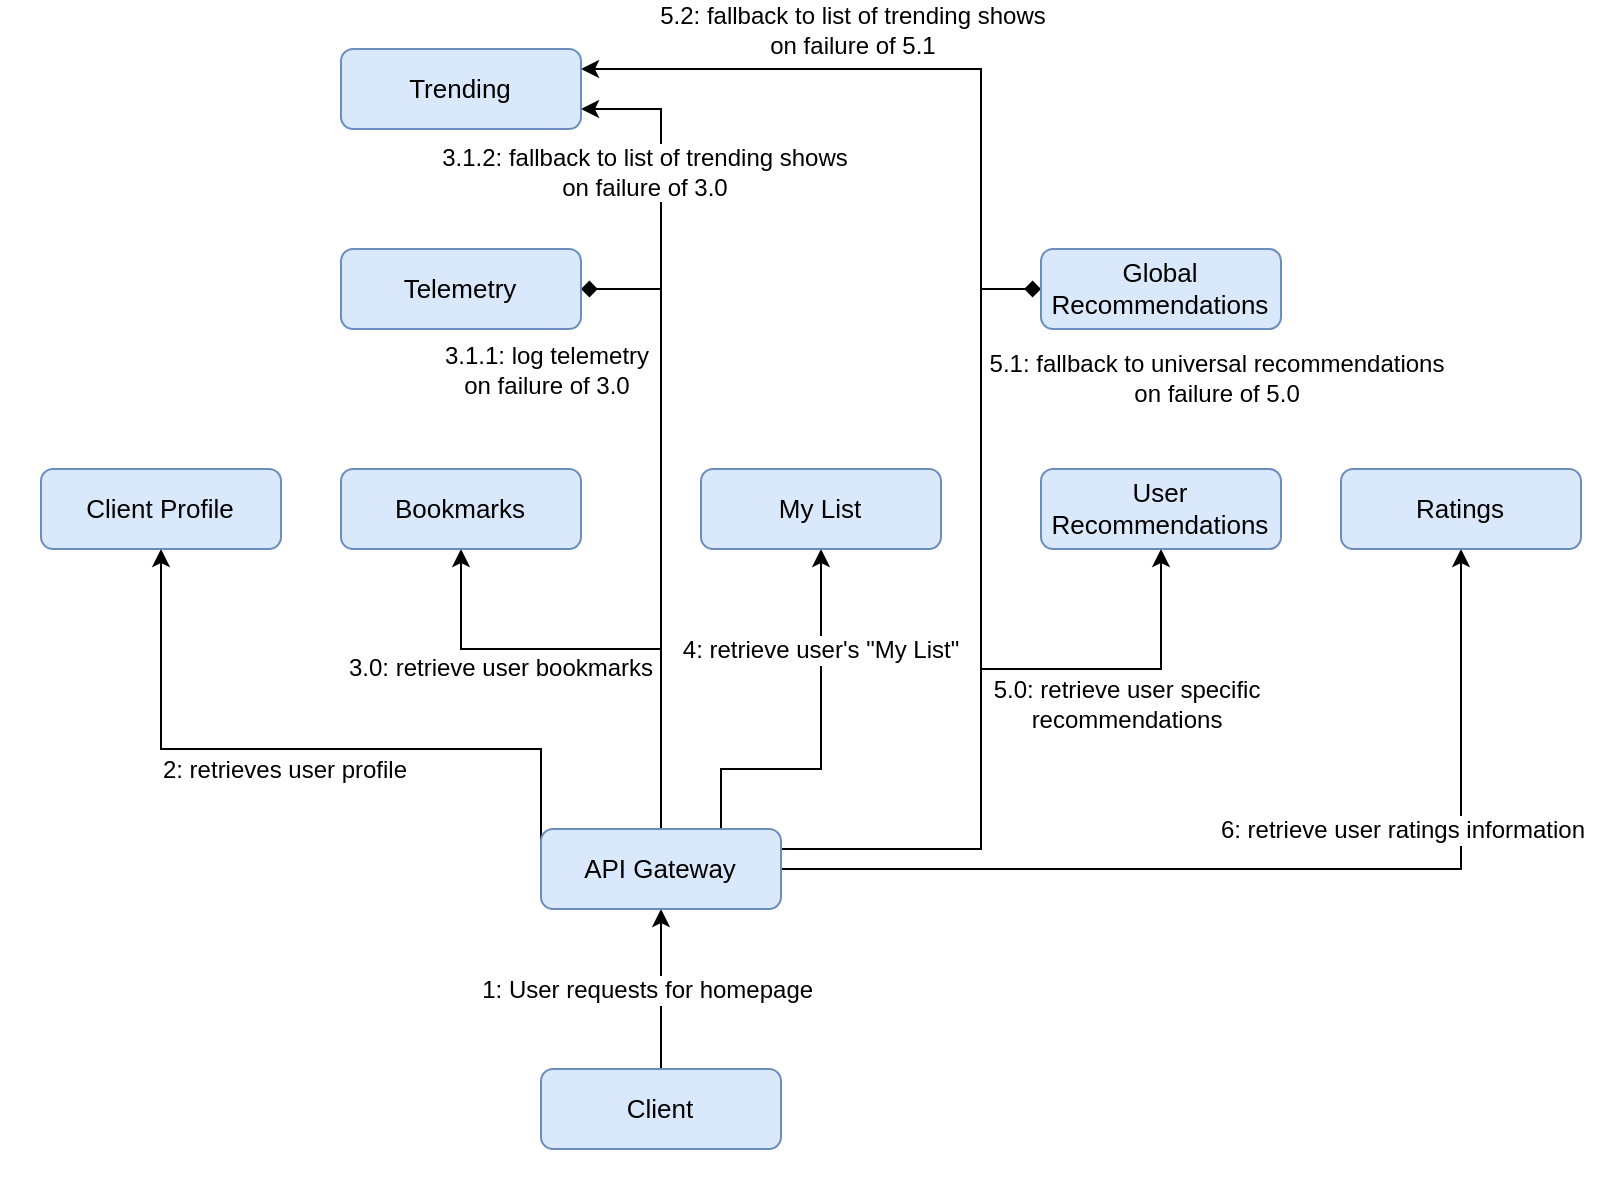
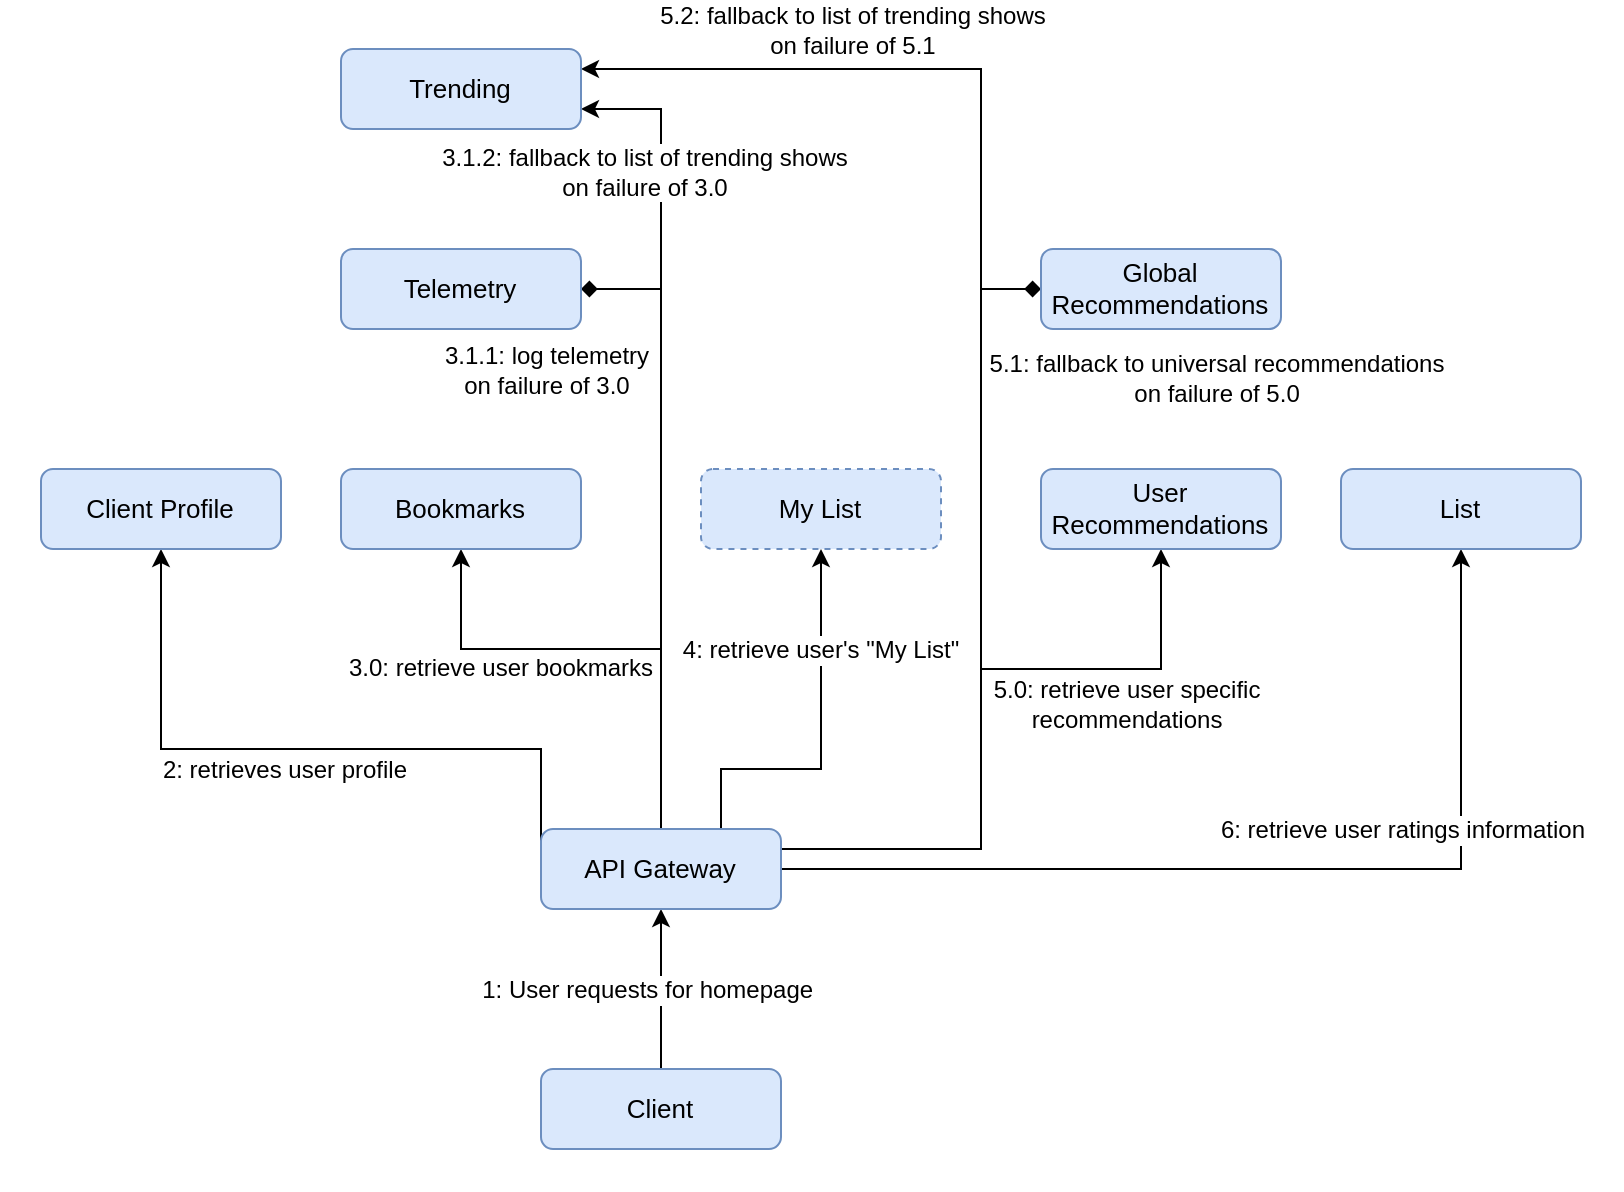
node "My List": style solid -> dashed
node "Ratings": label "Ratings" -> "List"
